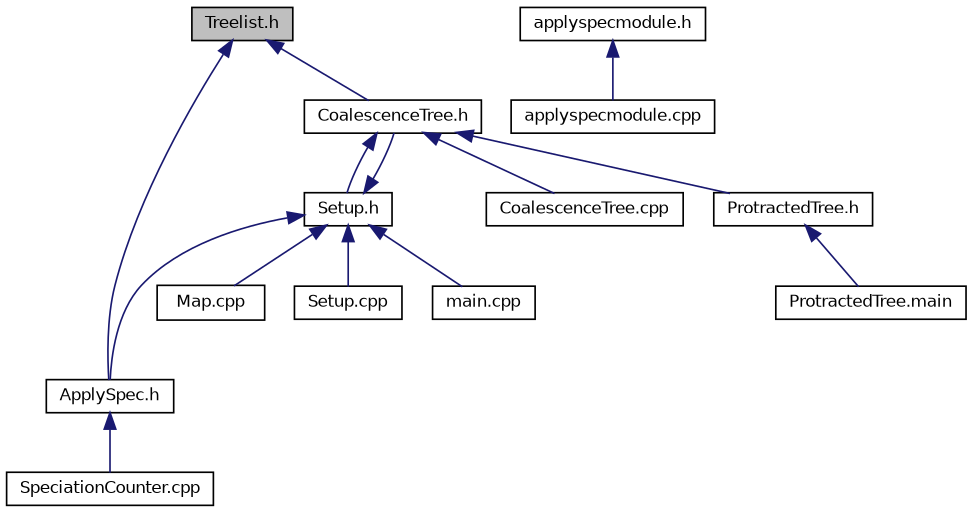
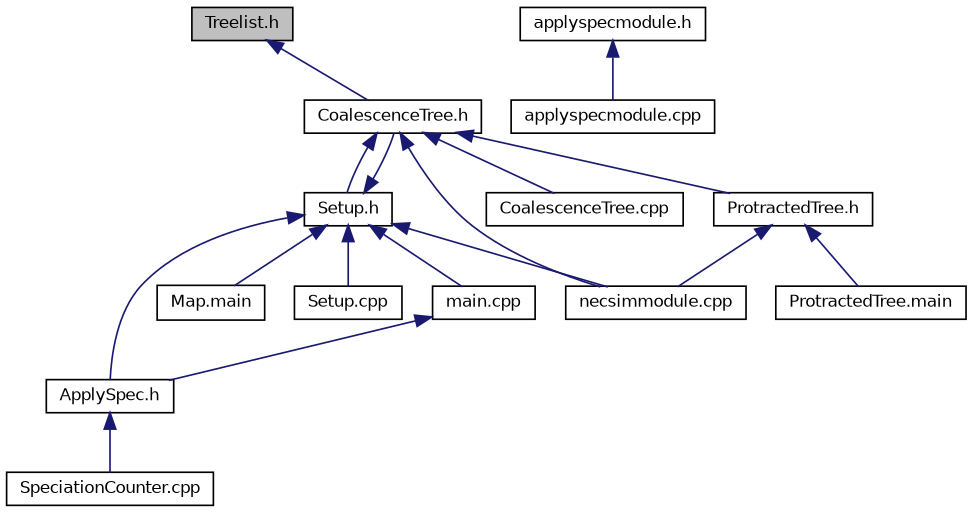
edge "ApplySpec.h" -> "Treelist.h": now "ApplySpec.h" -> "main.cpp"
node "Map.cpp": label "Map.cpp" -> "Map.main"
node "necsimmodule.cpp": added
